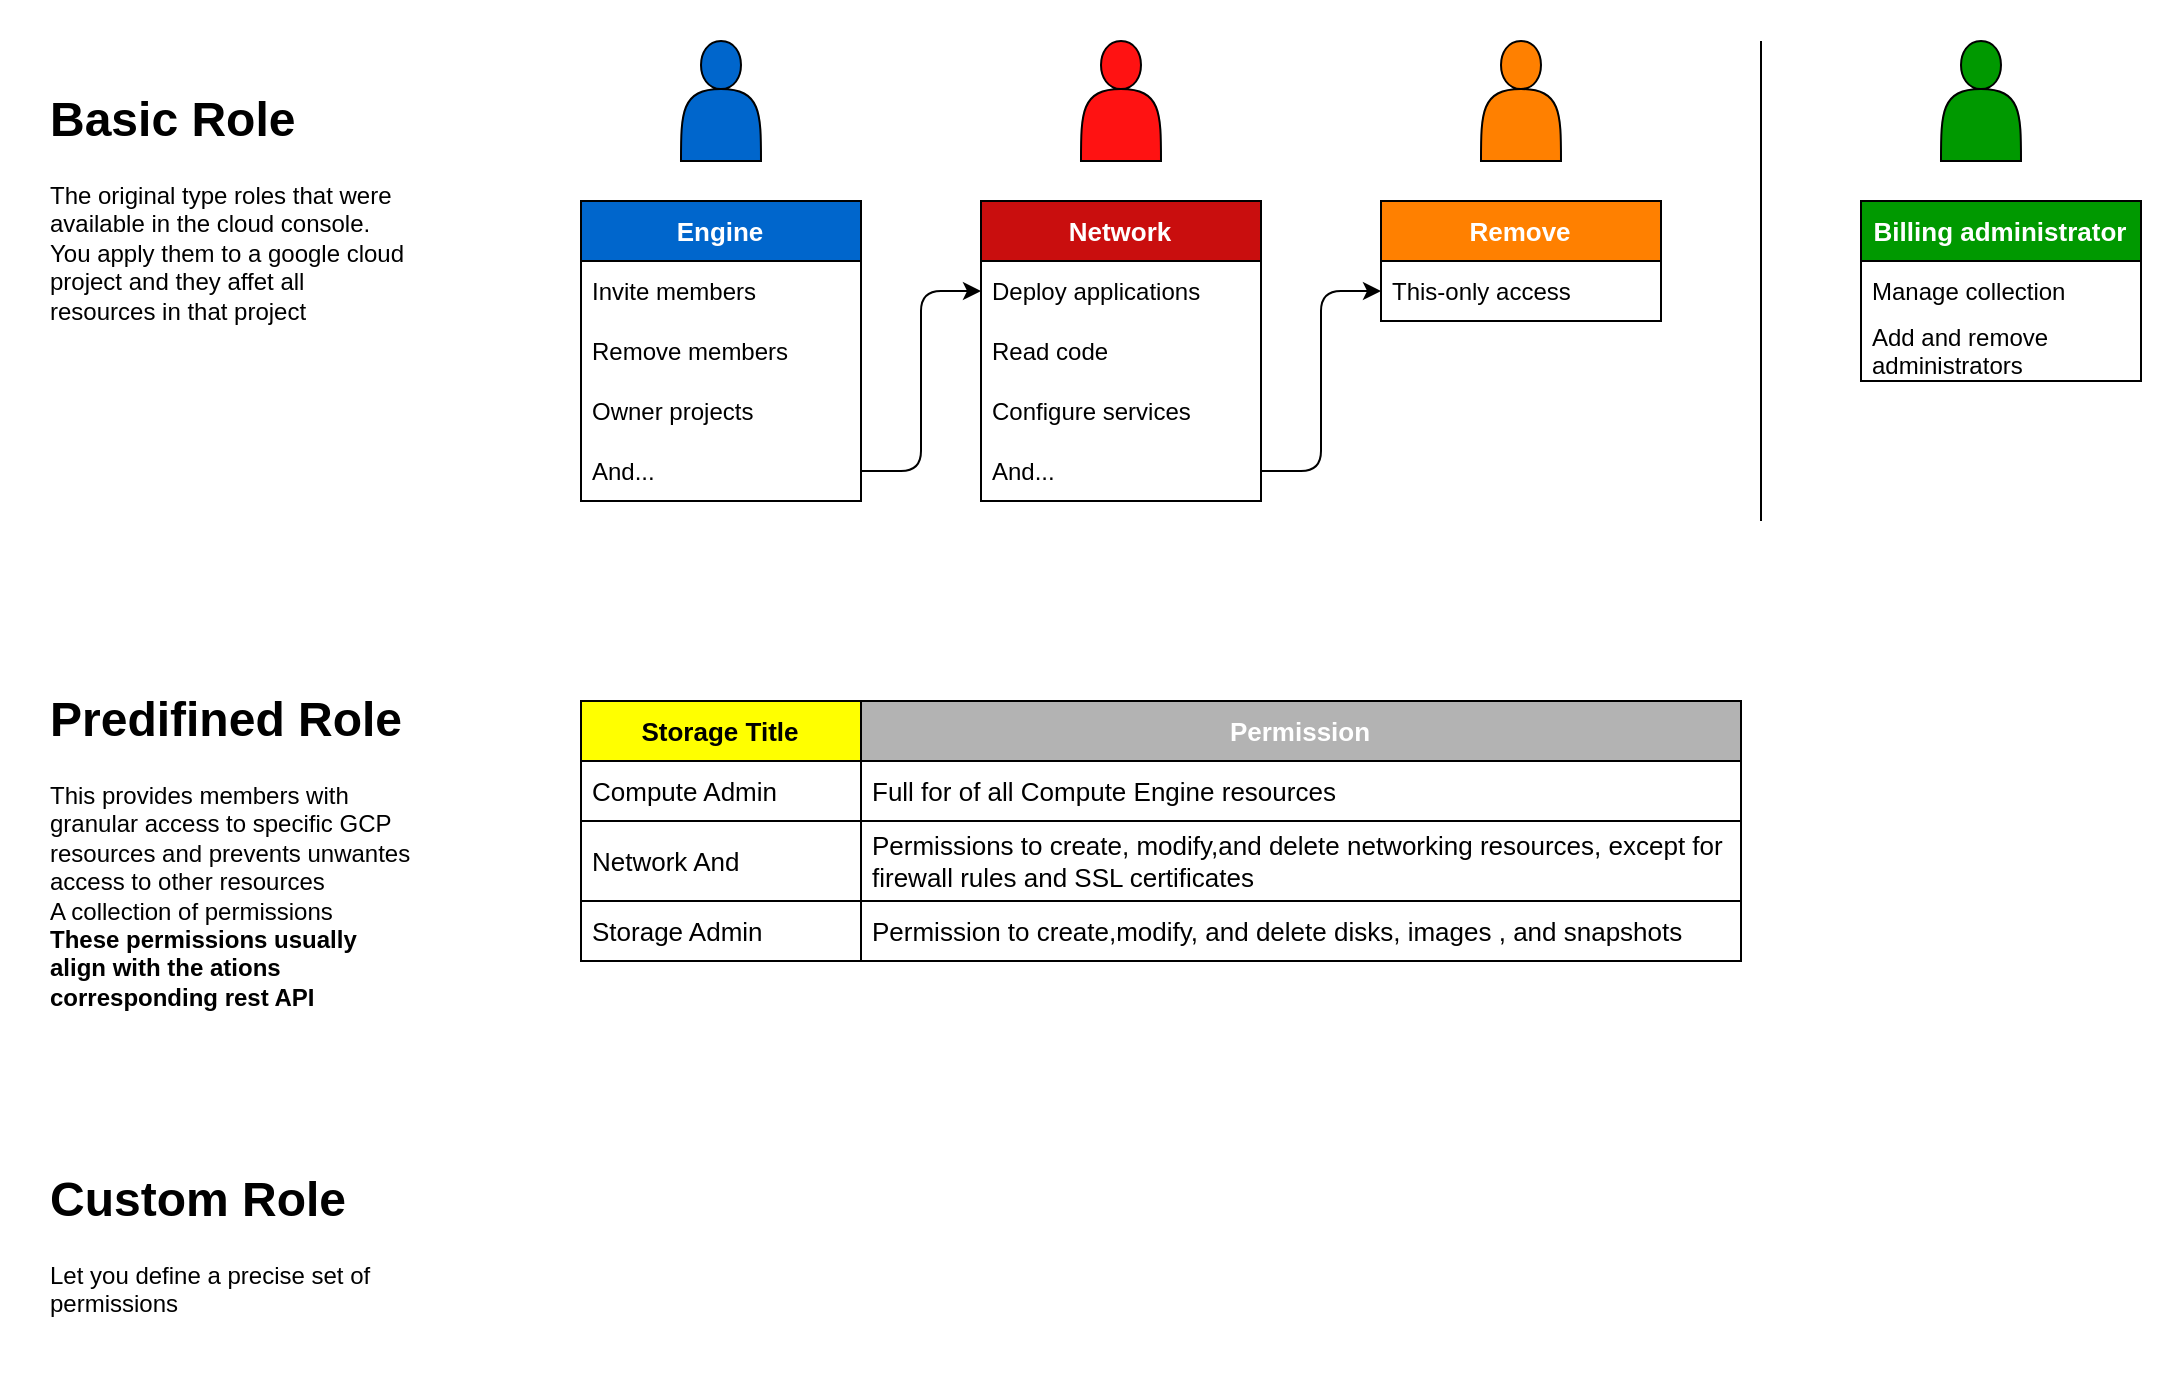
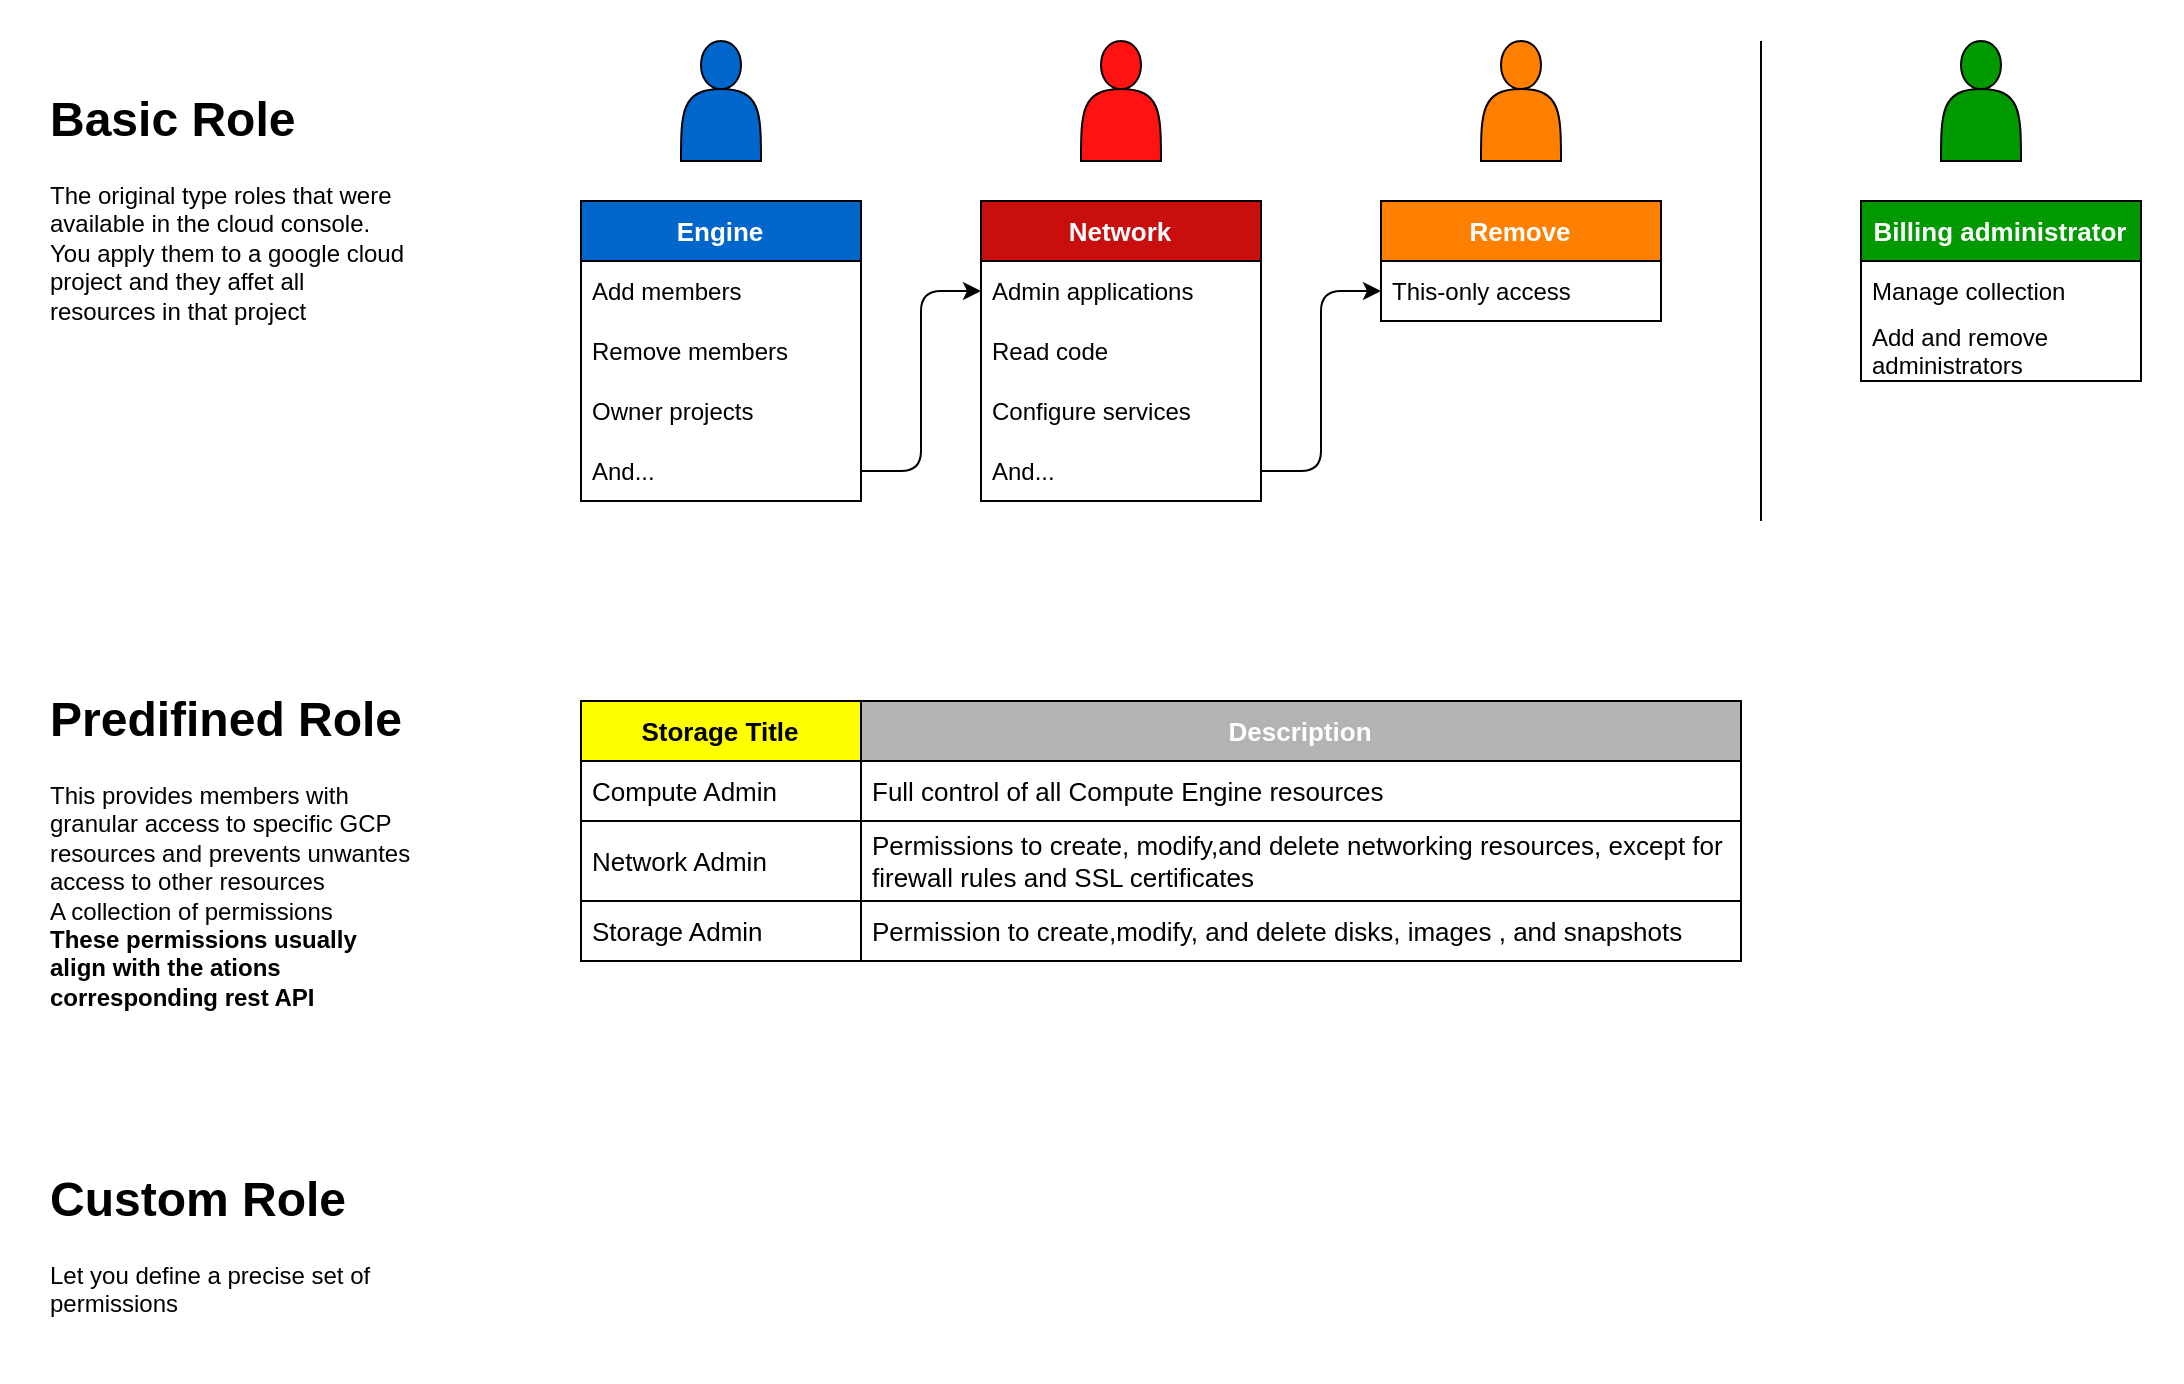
node "Invite members": label "Invite members" -> "Add members"
node "Deploy applications": label "Deploy applications" -> "Admin applications"
node "Permission": label "Permission" -> "Description"
node "Full for of all Compute Engine resources": label "Full for of all Compute Engine resources" -> "Full control of all Compute Engine resources"
node "Network And": label "Network And" -> "Network Admin"
